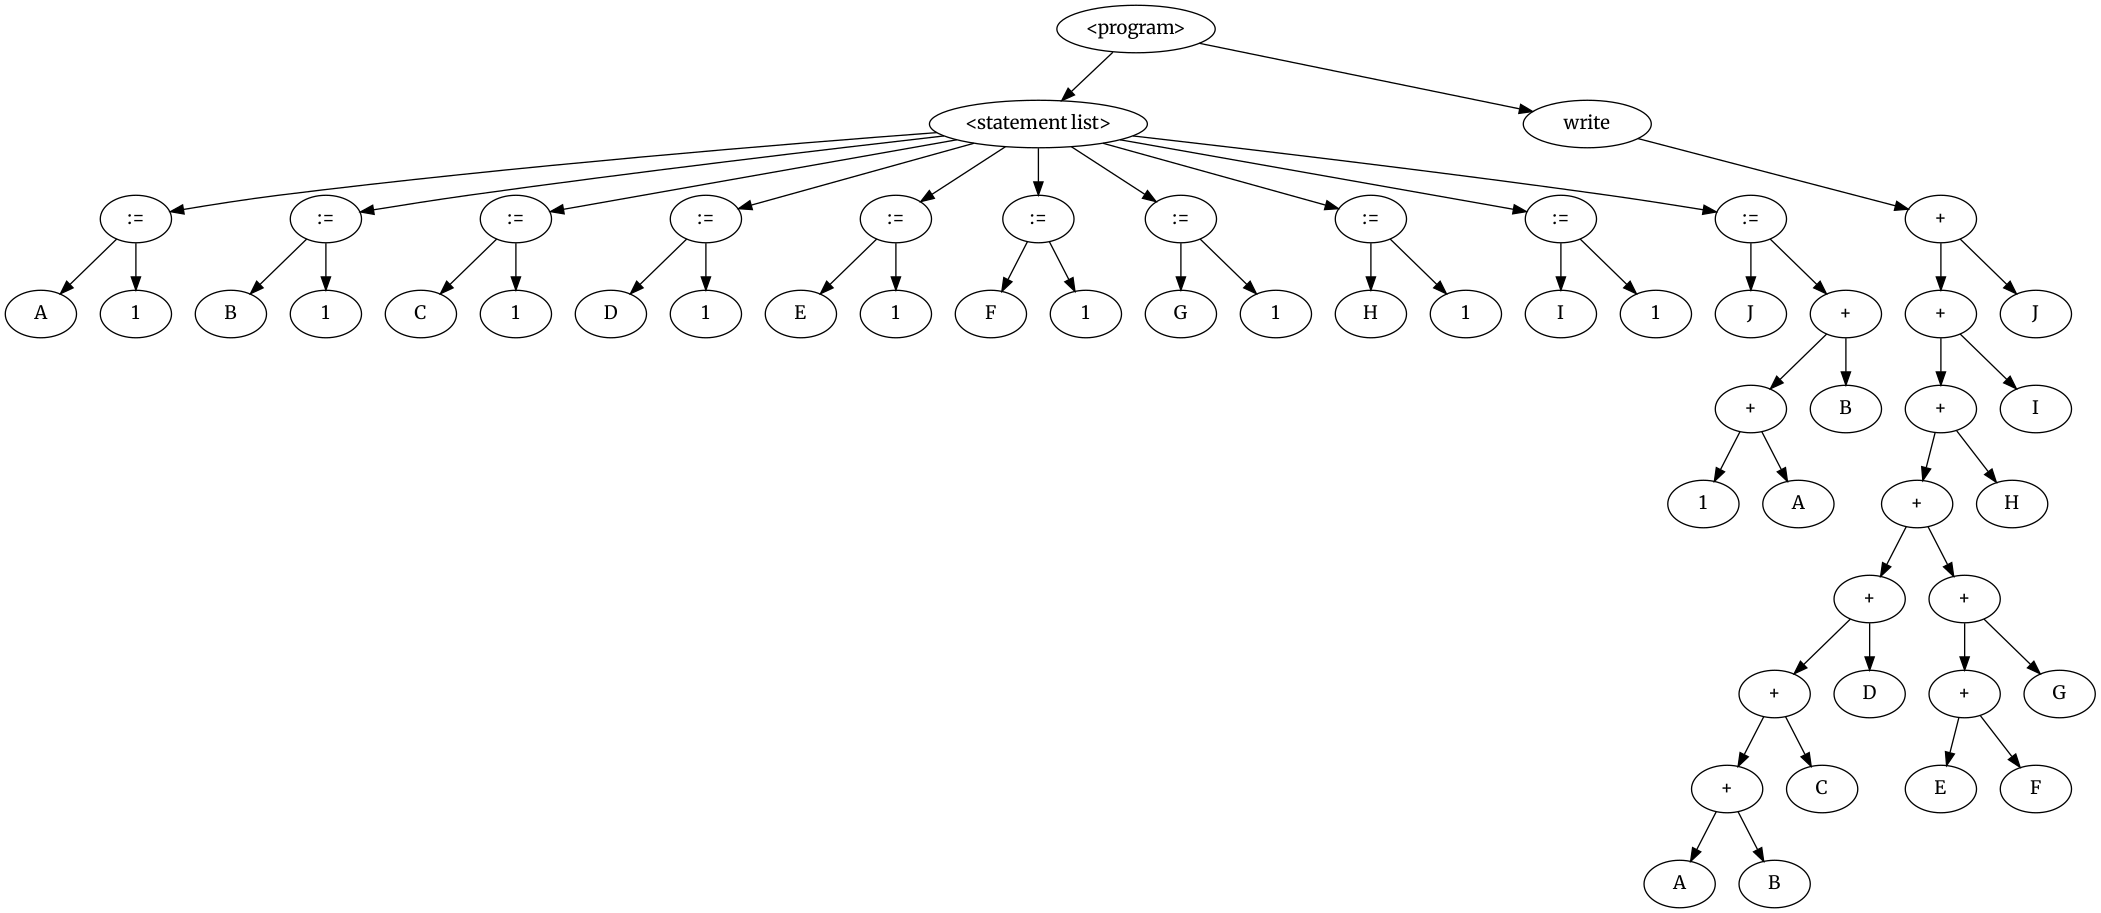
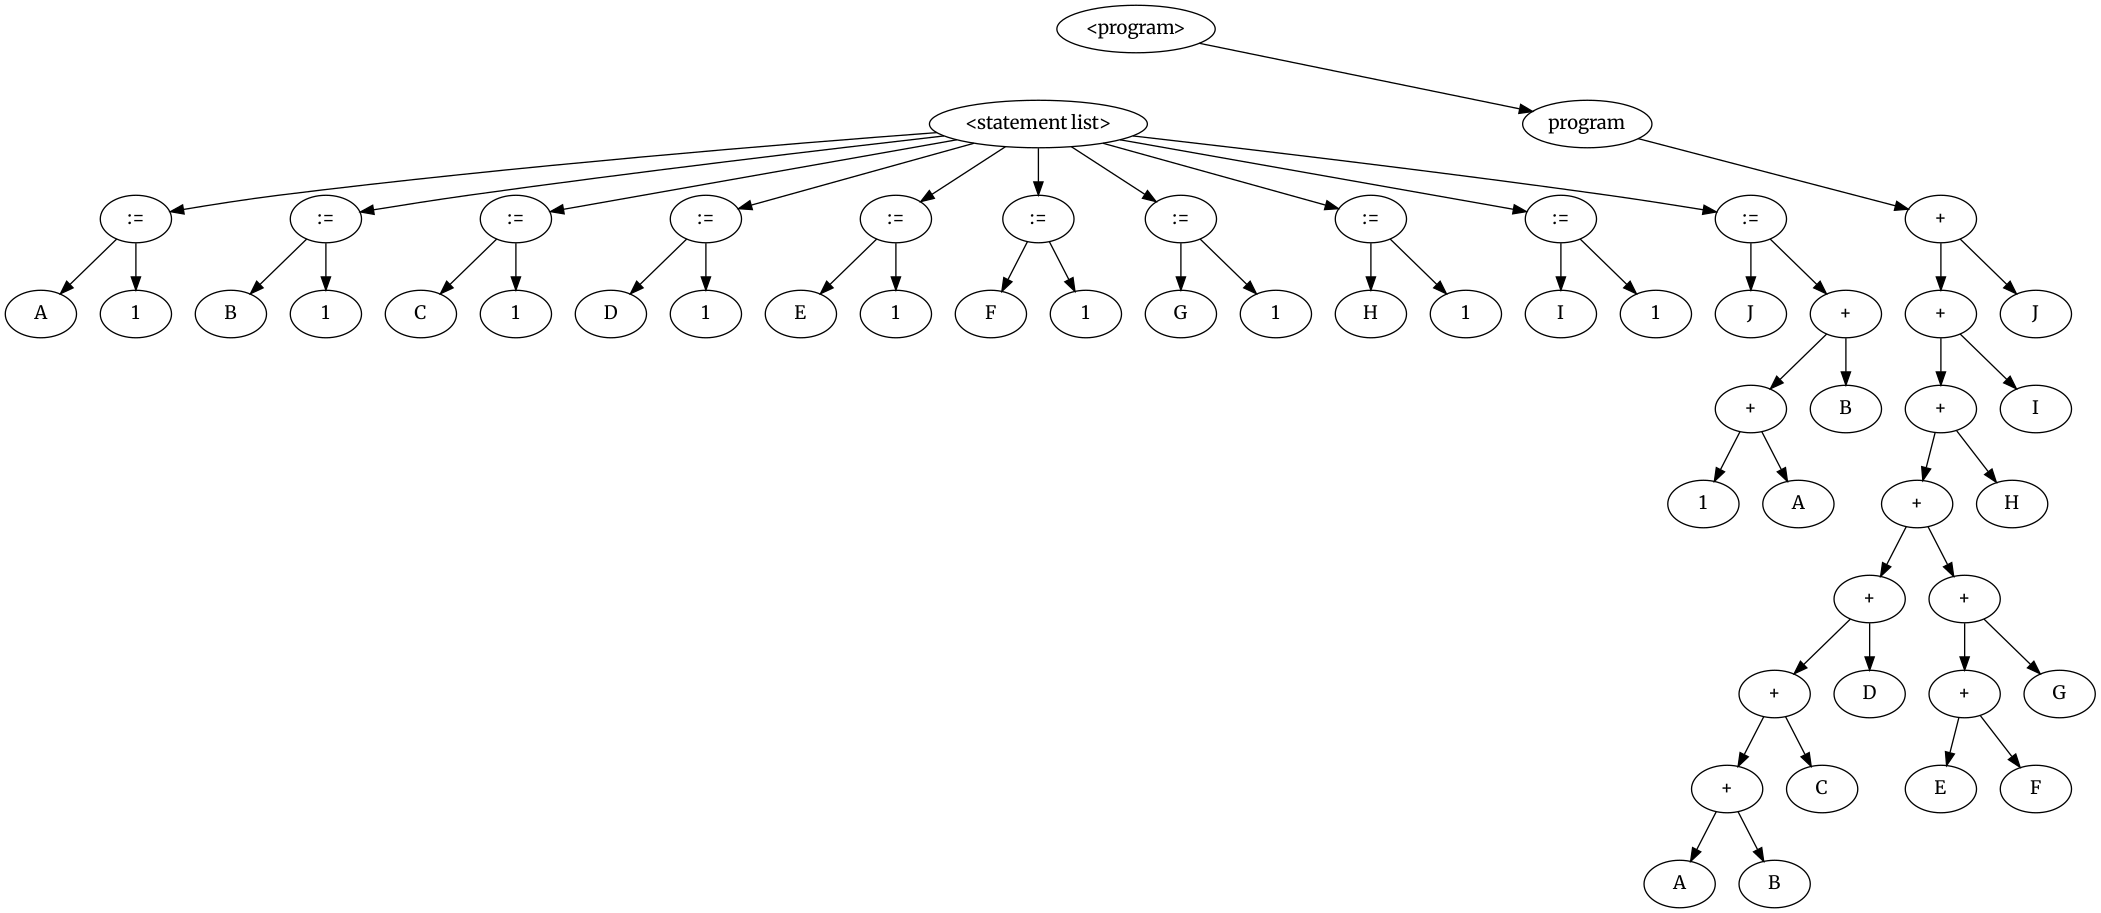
edge "<program>" -> "<statement list>": removed
node "write": label "write" -> "program"
